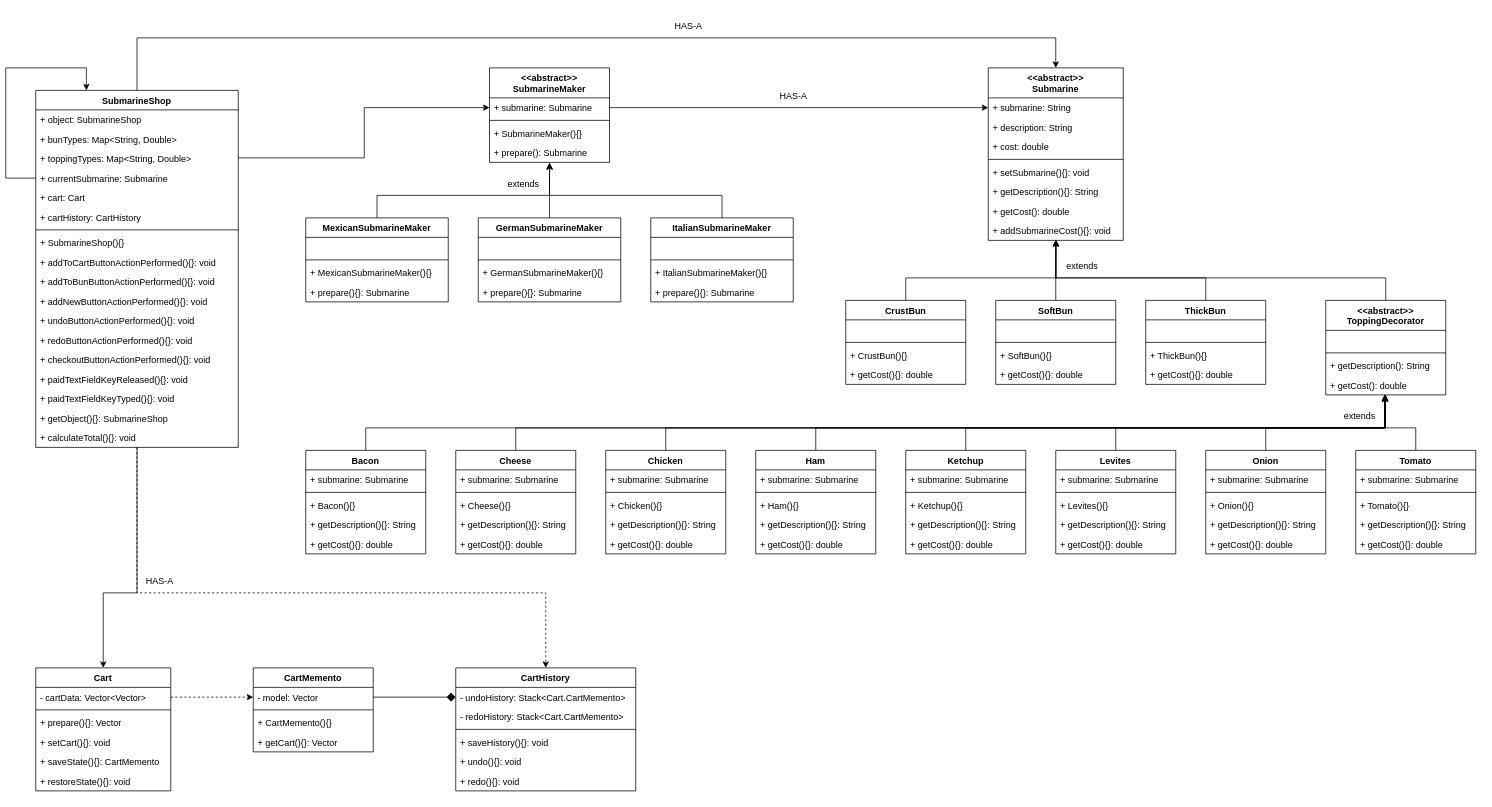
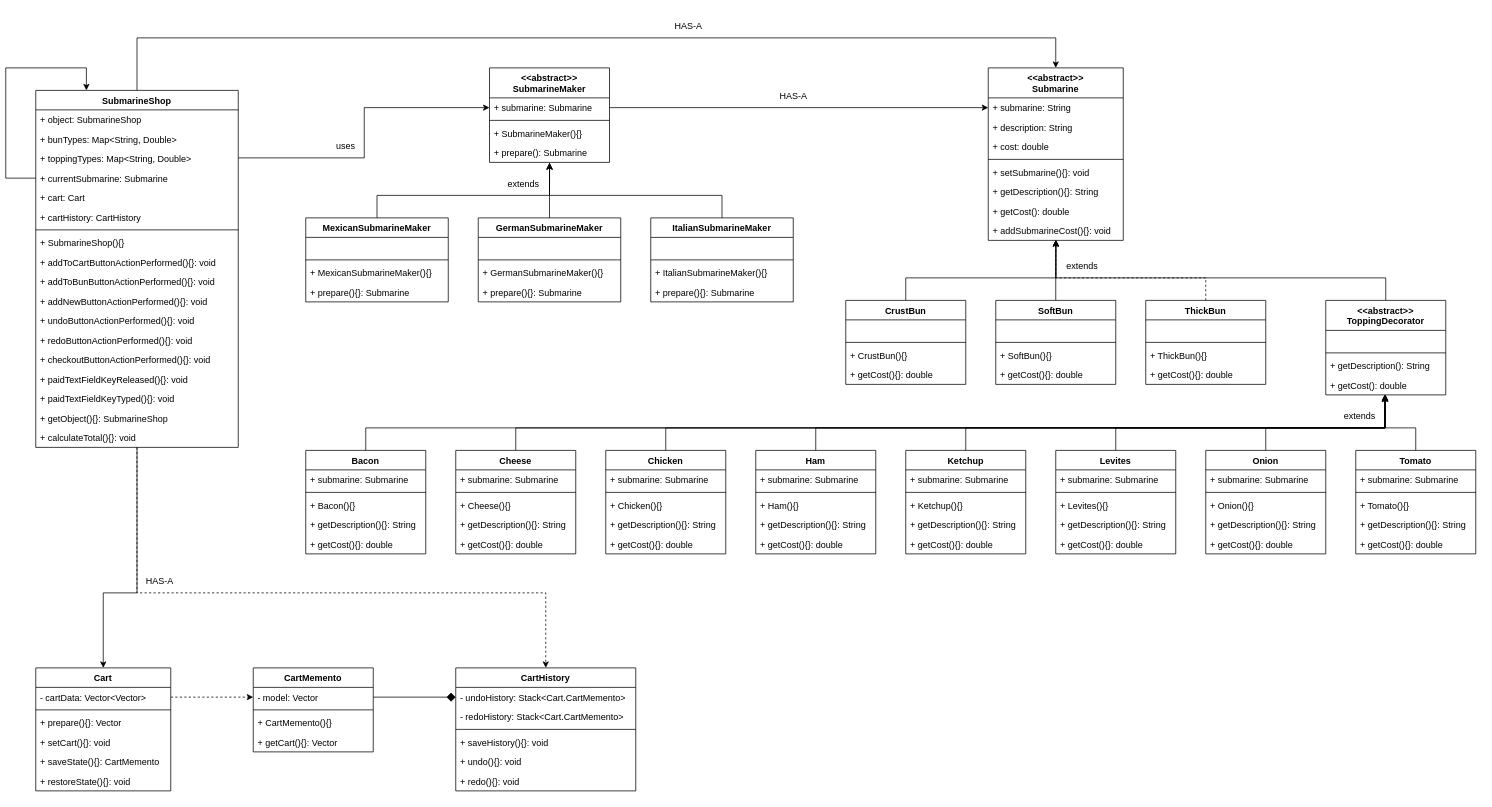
node "uses": added
edge "ThickBun" -> "+ addSubmarineCost(){}: void": style solid -> dashed
